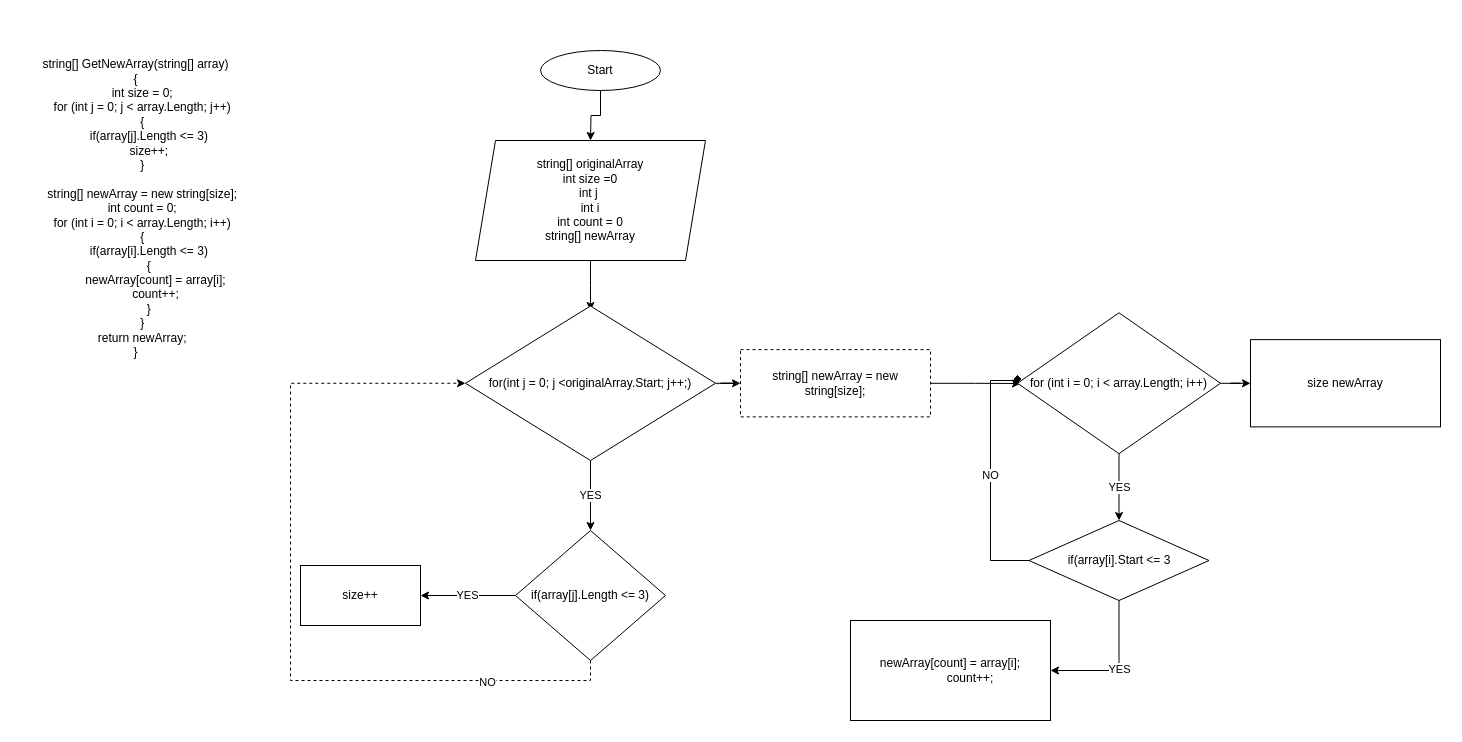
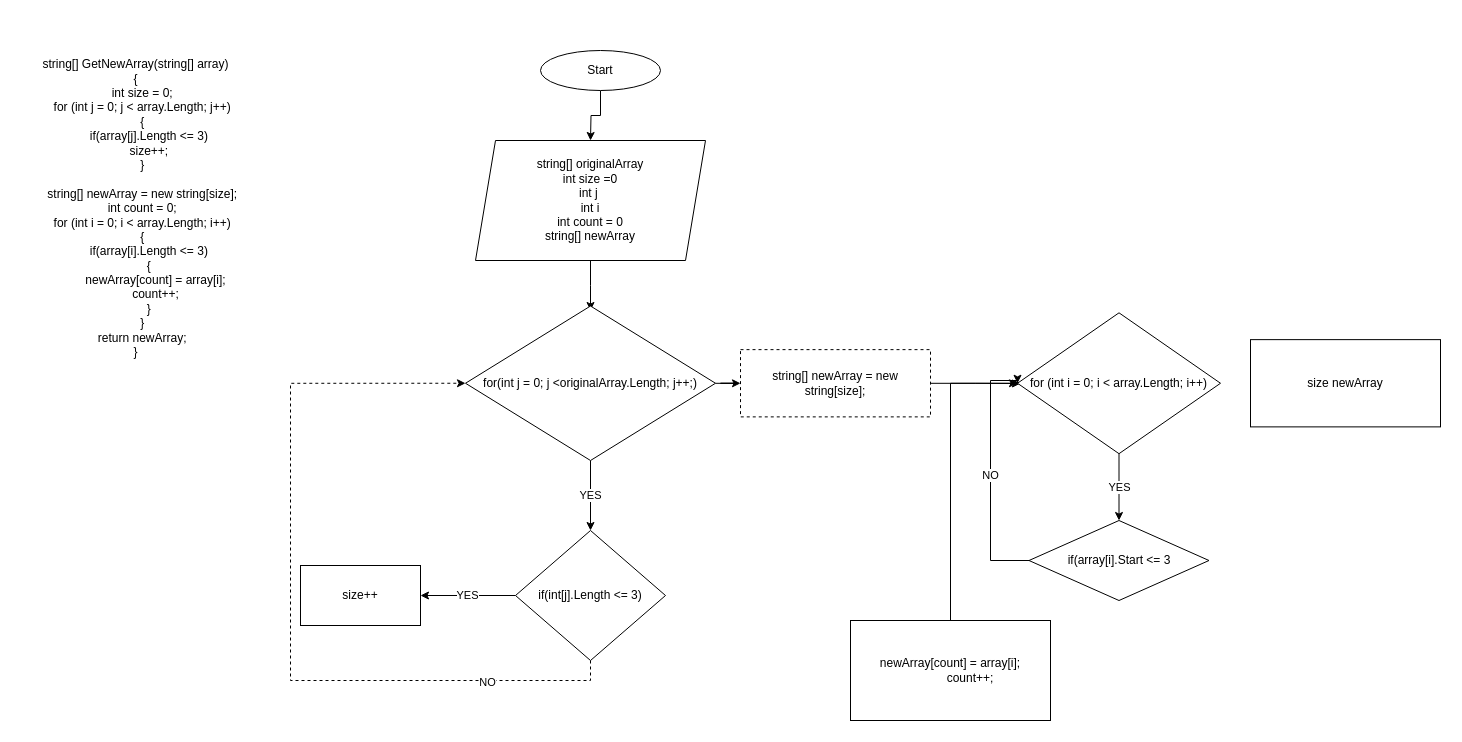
edge "if(array[i].Start <= 3" -> "for (int i = 0; i < array.Length; i++)": arrowhead diamond -> classic
edge "for (int i = 0; i < array.Length; i++)" -> "size newArray": removed
node "for(int j = 0; j <originalArray.Start; j++;)": label "for(int j = 0; j <originalArray.Start; j++;)" -> "for(int j = 0; j <originalArray.Length; j++;)"
edge "newArray[count] = array[i]; count++;" -> "for (int i = 0; i < array.Length; i++)": added
node "if(array[j].Length <= 3)": label "if(array[j].Length <= 3)" -> "if(int[j].Length <= 3)"
edge "if(array[i].Start <= 3" -> "newArray[count] = array[i]; count++;": removed, label "YES"
